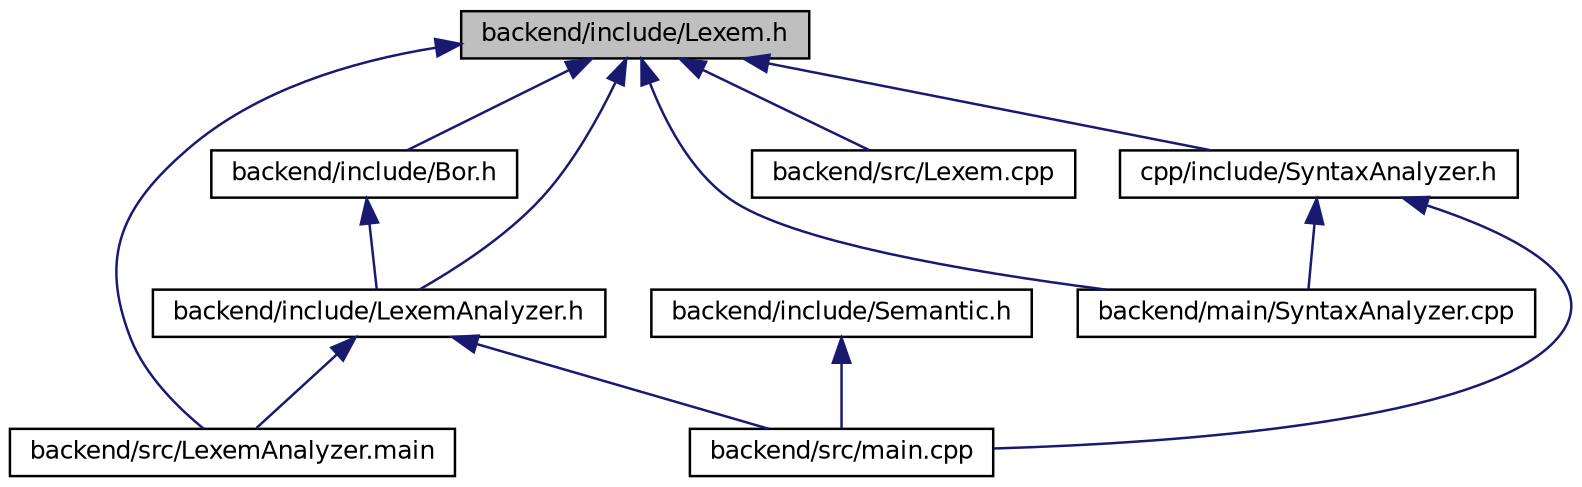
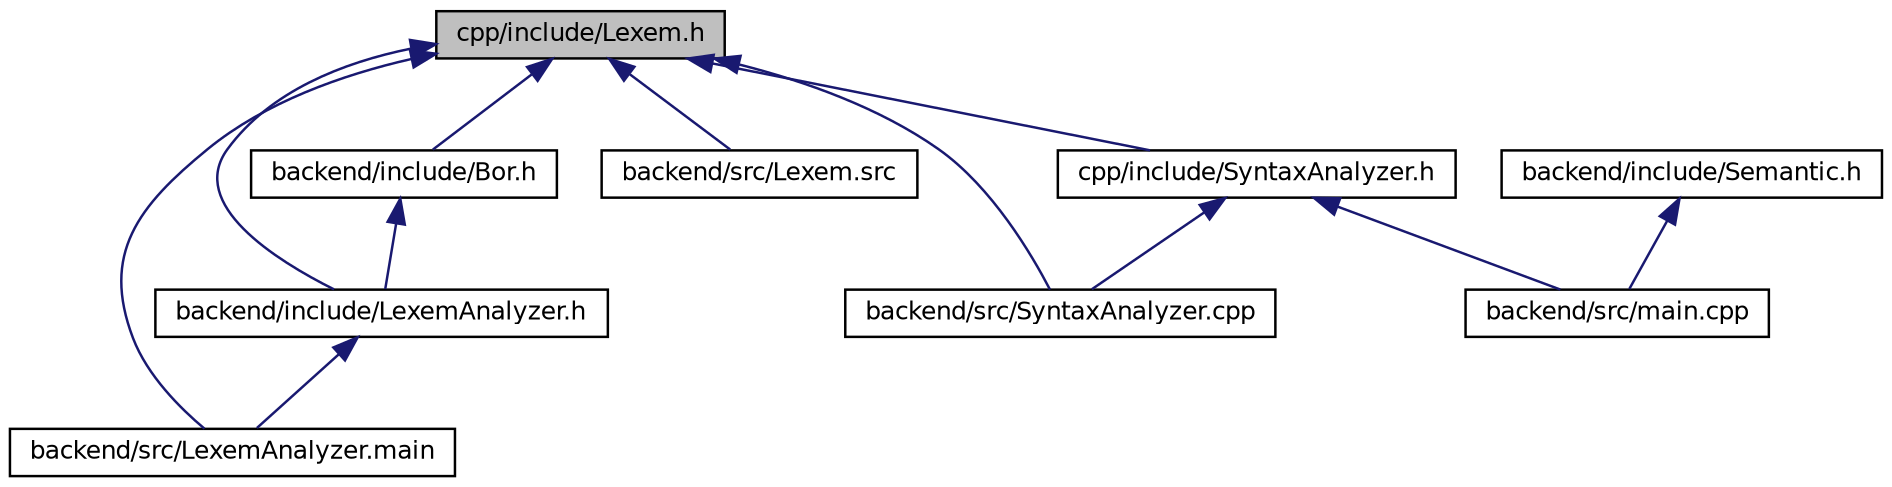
node "backend/include/Lexem.h": label "backend/include/Lexem.h" -> "cpp/include/Lexem.h"
node "backend/src/Lexem.cpp": label "backend/src/Lexem.cpp" -> "backend/src/Lexem.src"
node "backend/main/SyntaxAnalyzer.cpp": label "backend/main/SyntaxAnalyzer.cpp" -> "backend/src/SyntaxAnalyzer.cpp"
edge "backend/src/main.cpp" -> "backend/include/LexemAnalyzer.h": removed
